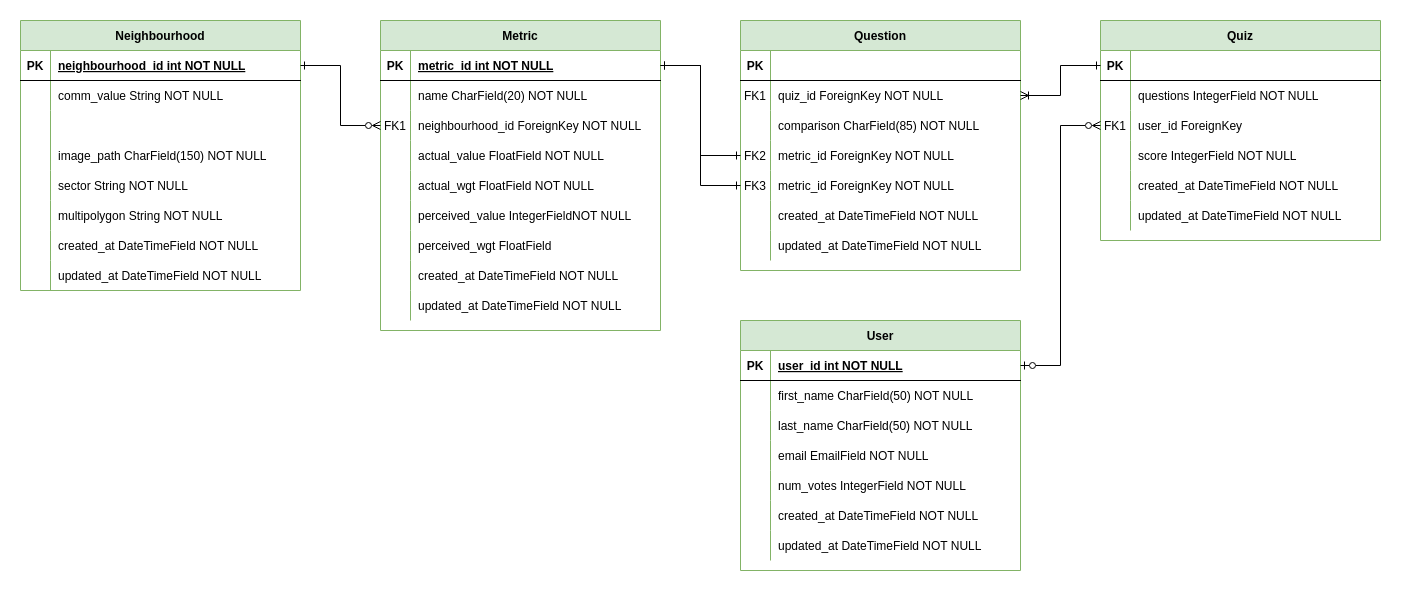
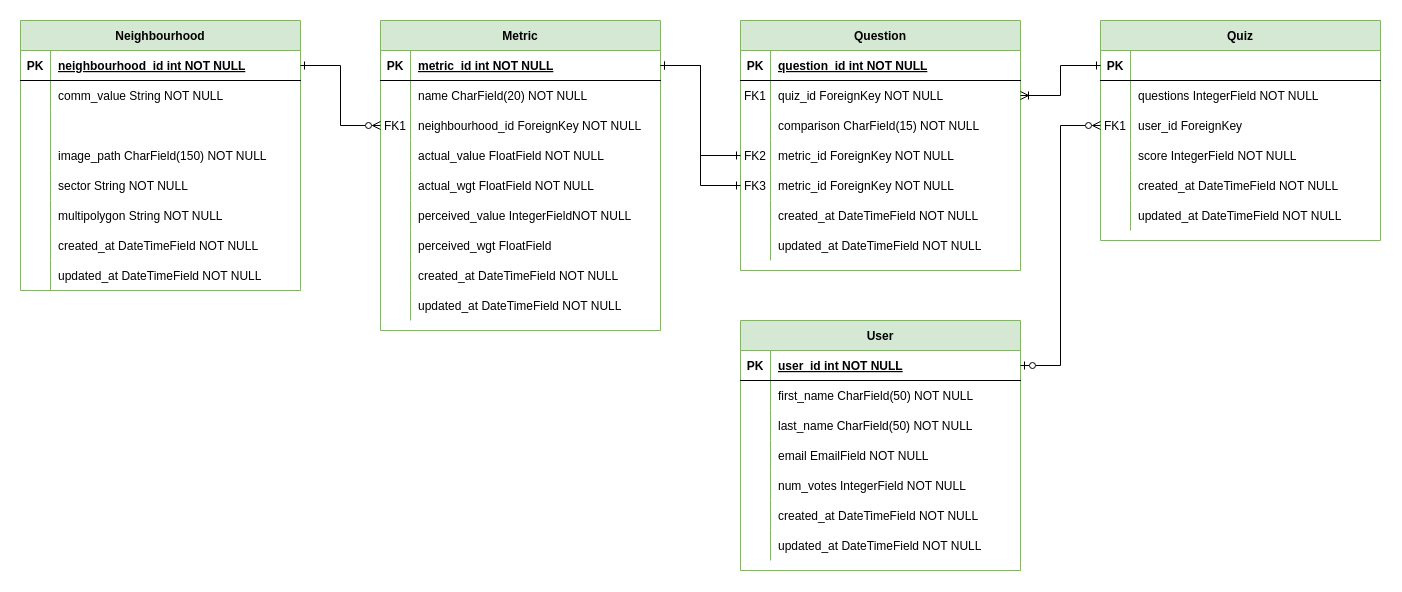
node "question_id int NOT NULL": added
node "comparison CharField(85) NOT NULL": label "comparison CharField(85) NOT NULL" -> "comparison CharField(15) NOT NULL"
